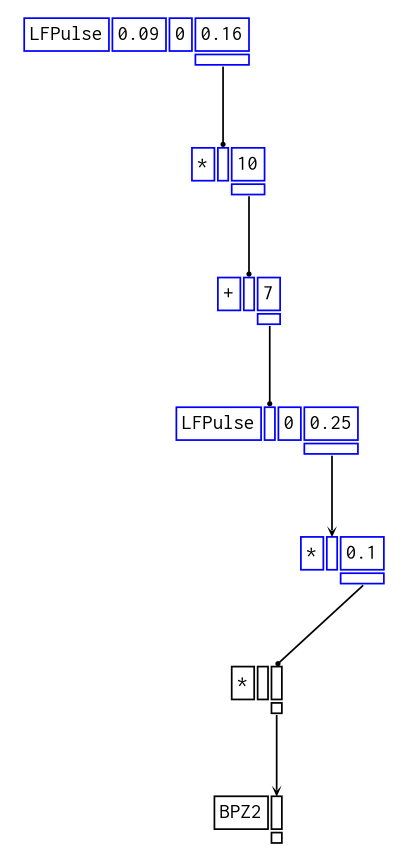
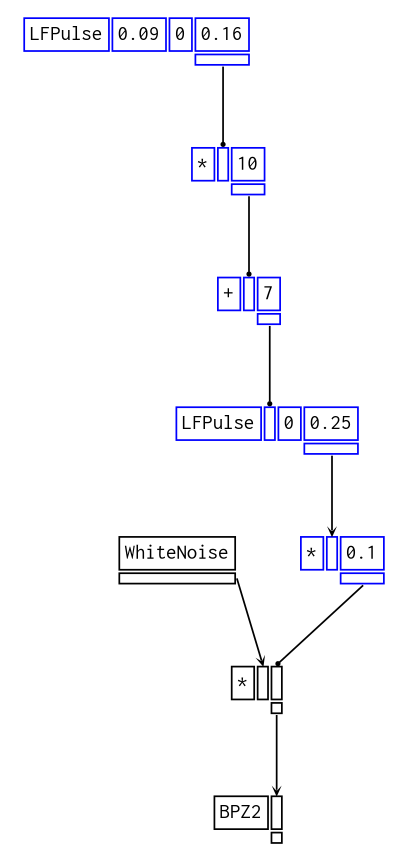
node "WhiteNoise": added
